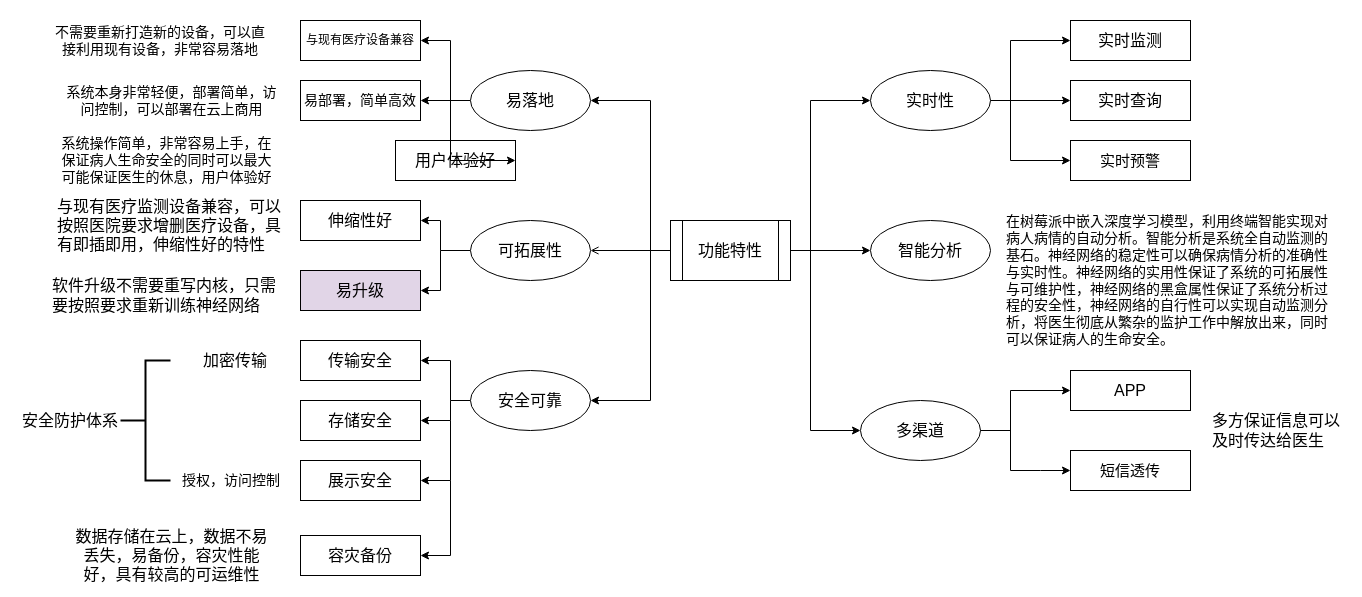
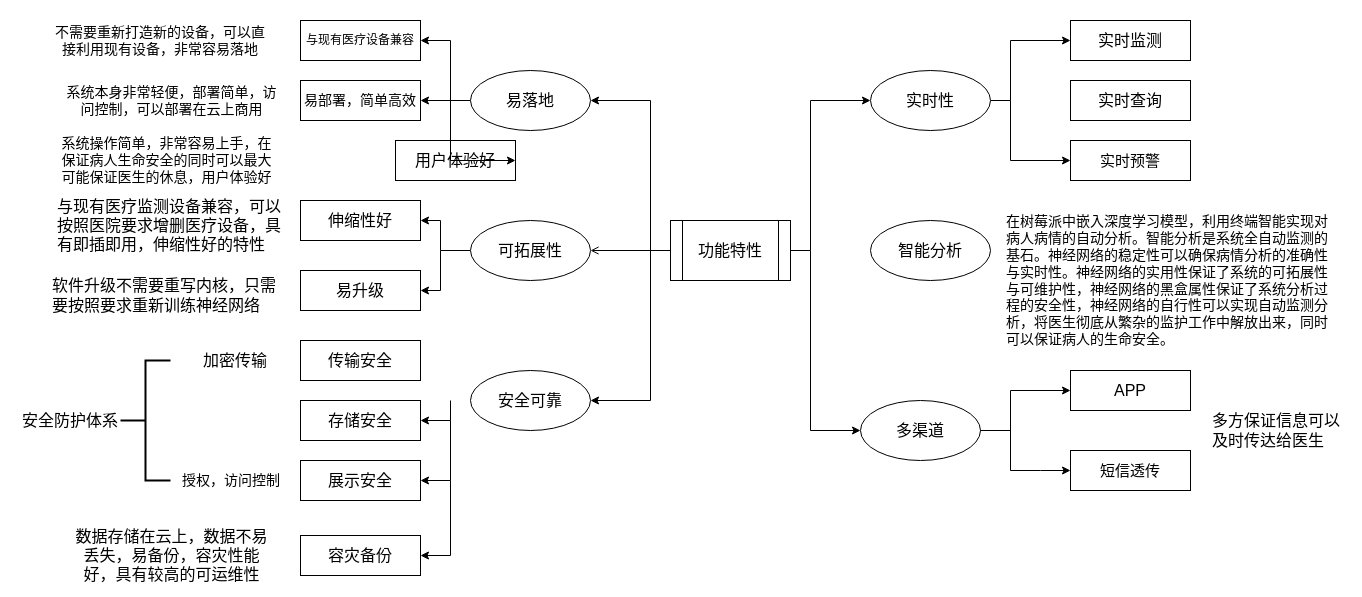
edge "实时性" -> "实时查询": removed
edge "功能特性" -> "智能分析": removed
node "易升级": fillcolor #e1d5e7 -> #ffffff
edge "安全可靠" -> "传输安全": removed
